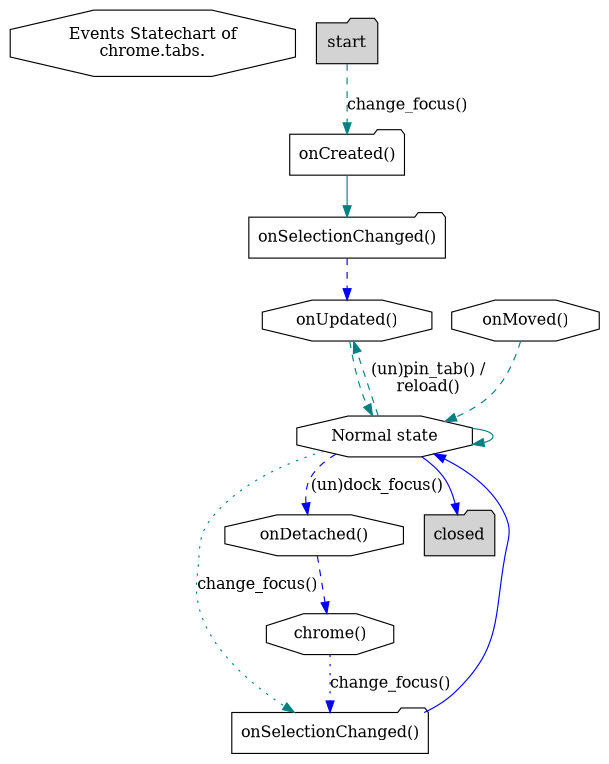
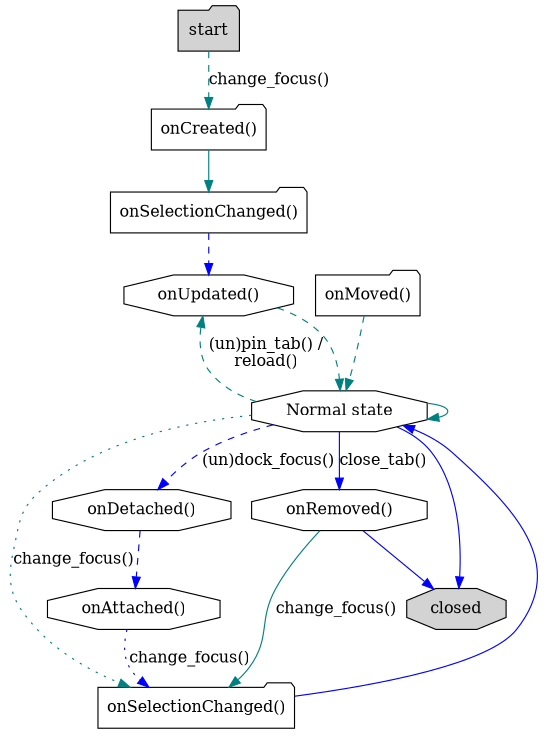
node "Events Statechart of chrome.tabs.": removed
node "onMoved()": shape octagon -> folder
node "onRemoved()": added
node "closed": shape folder -> octagon
node "chrome()": label "chrome()" -> "onAttached()"
